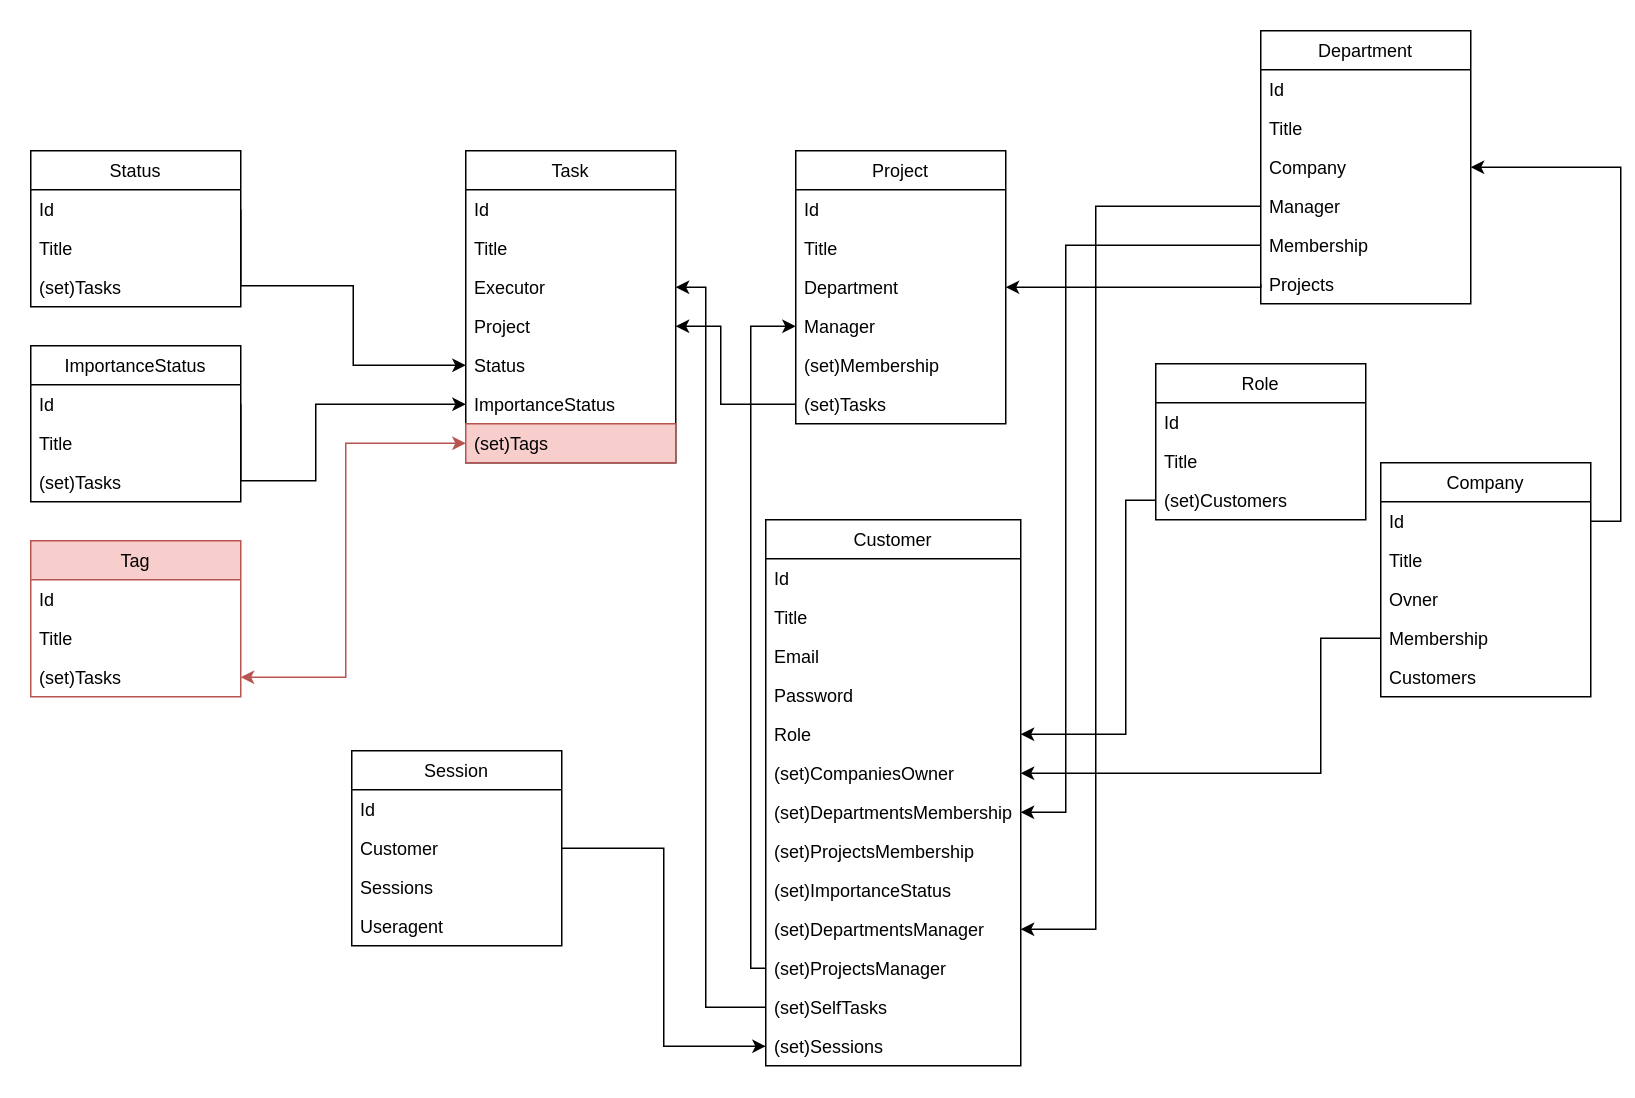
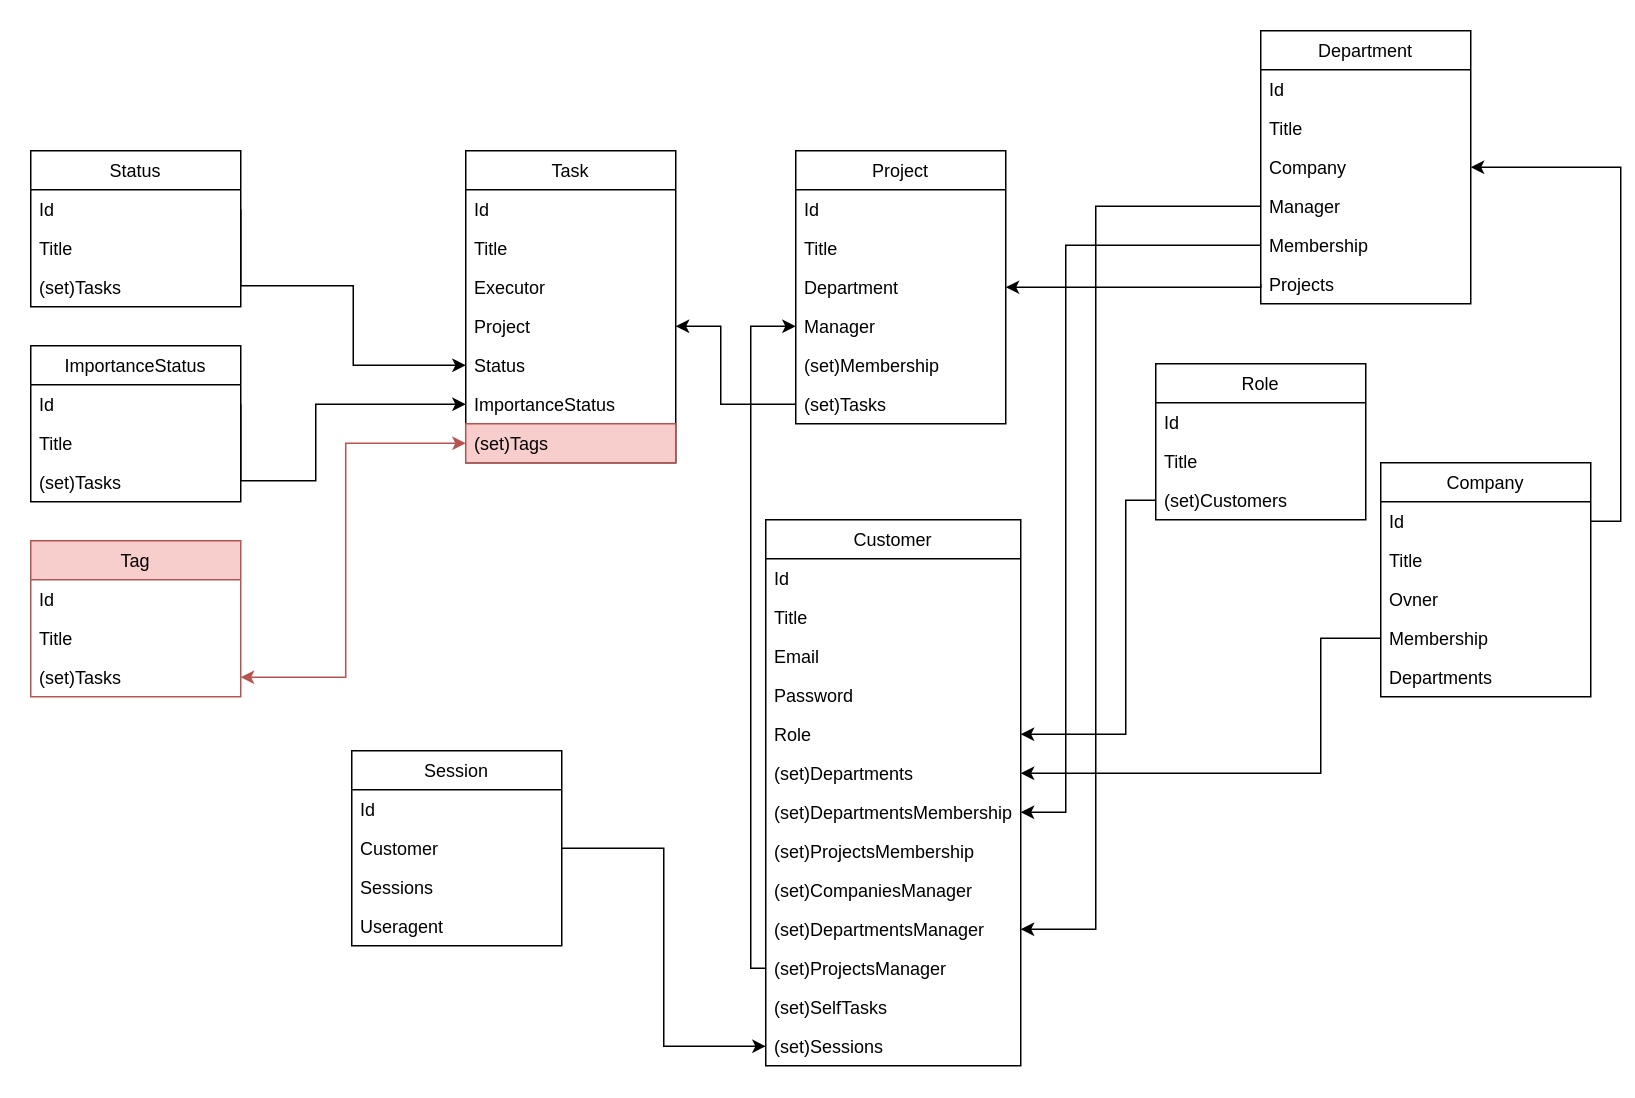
edge "(set)SelfTasks" -> "Executor": removed
node "Customers": label "Customers" -> "Departments"
node "(set)CompaniesOwner": label "(set)CompaniesOwner" -> "(set)Departments"
node "(set)ImportanceStatus": label "(set)ImportanceStatus" -> "(set)CompaniesManager"
